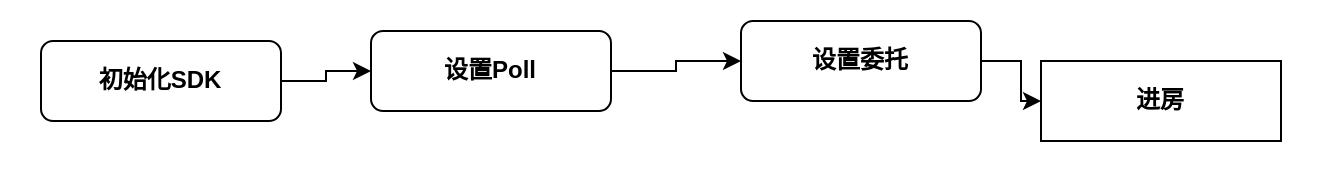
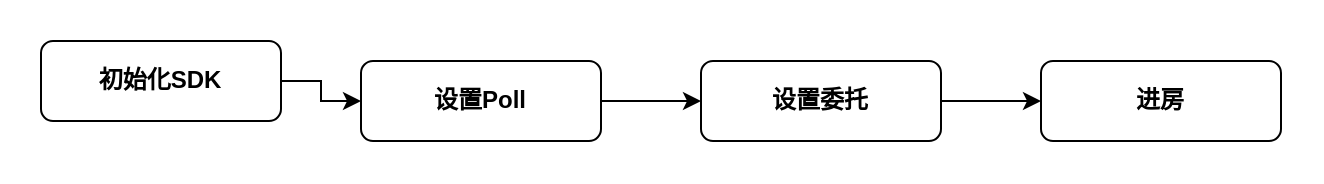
node "设置委托": moved (861, 61) -> (821, 101)
node "设置Poll": moved (491, 71) -> (481, 101)
node "进房": shape rectangle -> rounded rectangle
